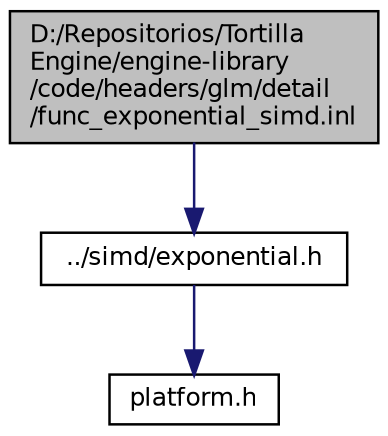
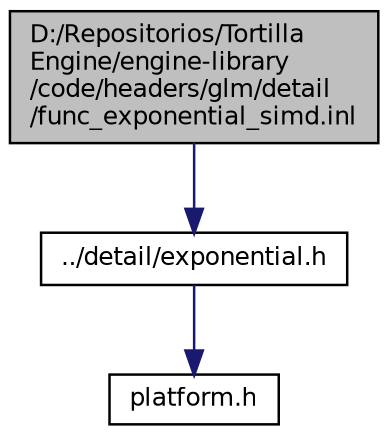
node "../simd/exponential.h": label "../simd/exponential.h" -> "../detail/exponential.h"
